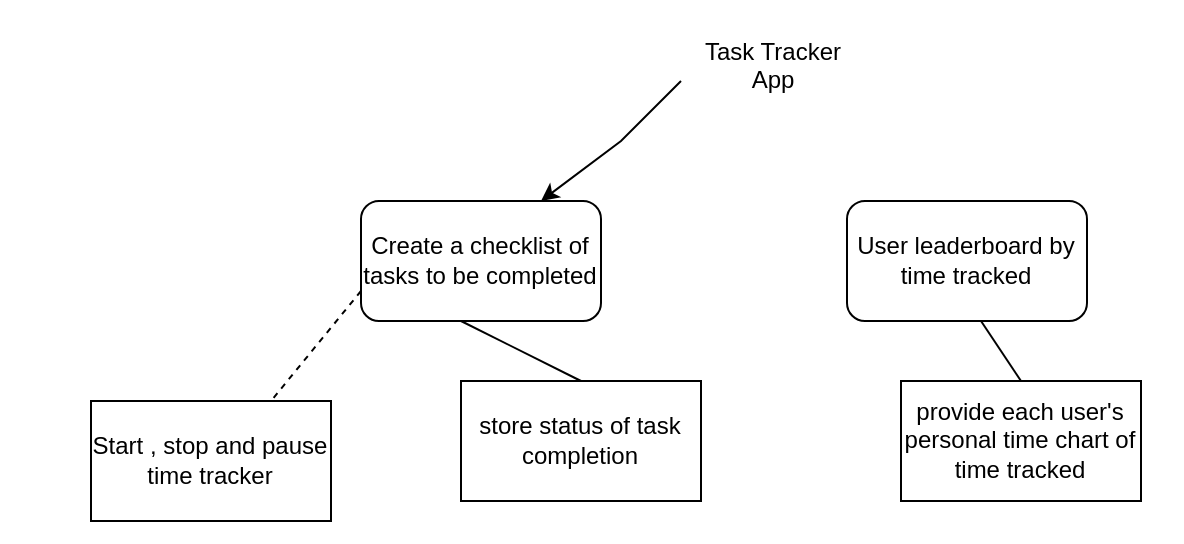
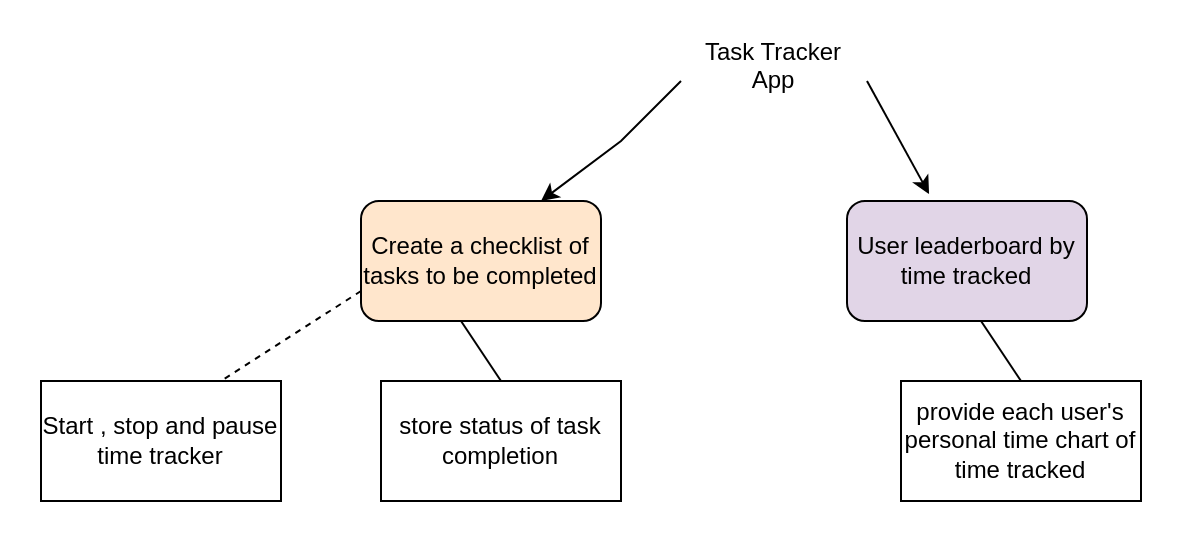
edge "Task Tracker App" -> "User leaderboard by time tracked": added
node "Create a checklist of tasks to be completed": fillcolor #ffffff -> #ffe6cc
node "User leaderboard by time tracked": fillcolor #ffffff -> #e1d5e7
node "store status of task completion": moved (581, 441) -> (501, 441)
node "Start , stop and pause time tracker": moved (211, 461) -> (161, 441)
